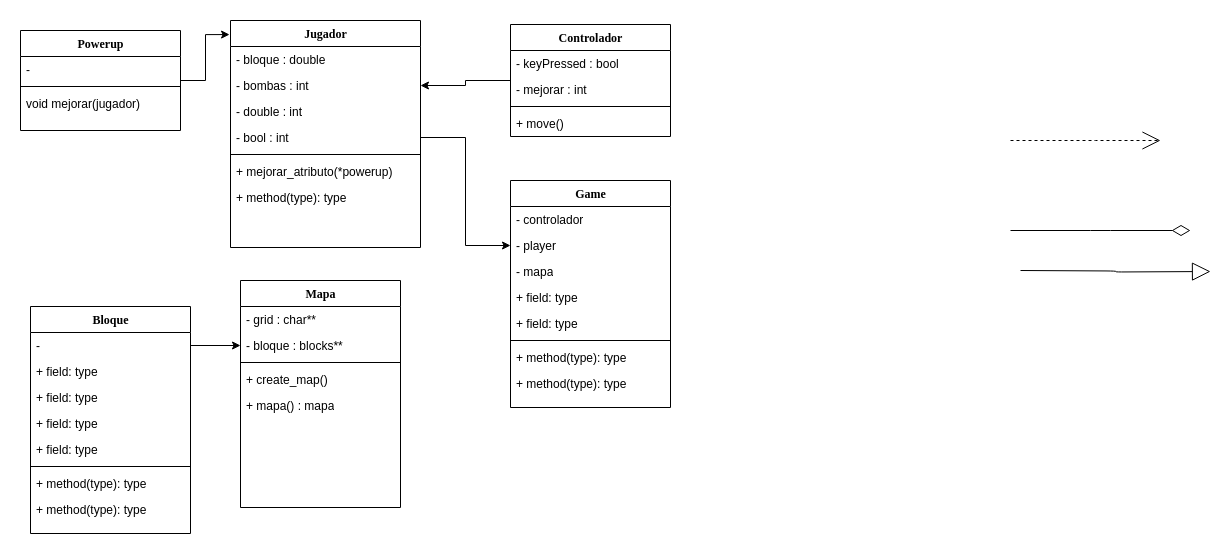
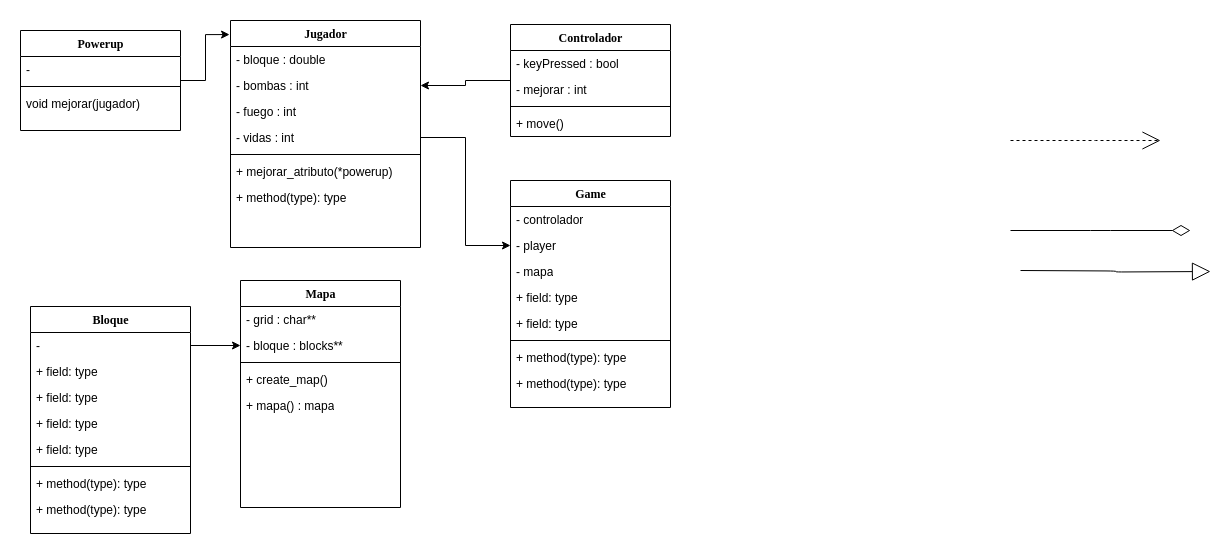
node "- double : int": label "- double : int" -> "- fuego : int"
node "- bool : int": label "- bool : int" -> "- vidas : int"
